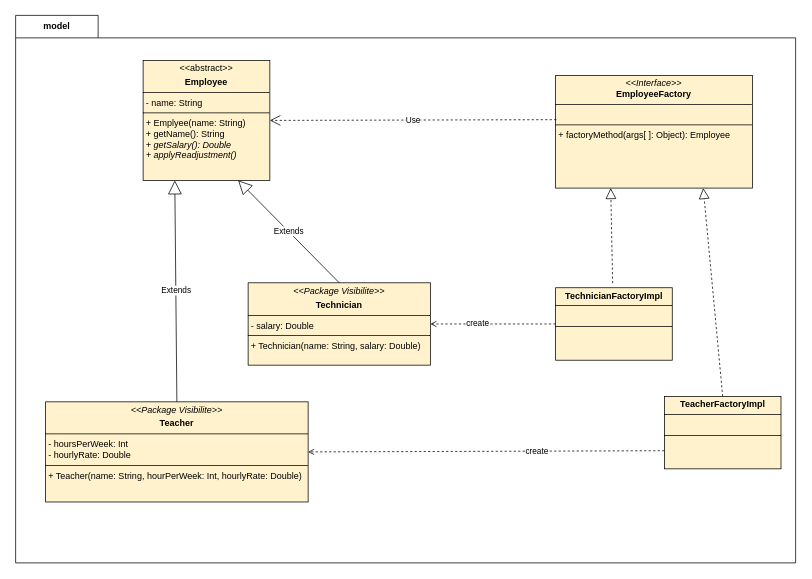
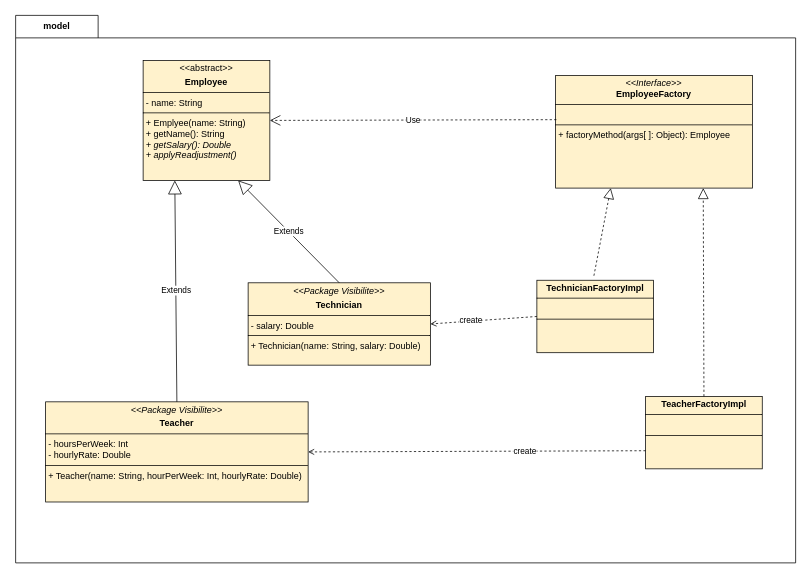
node "TechnicianFactoryImpl": moved (614, 324) -> (595, 316)
node "TeacherFactoryImpl": moved (722, 433) -> (704, 433)
